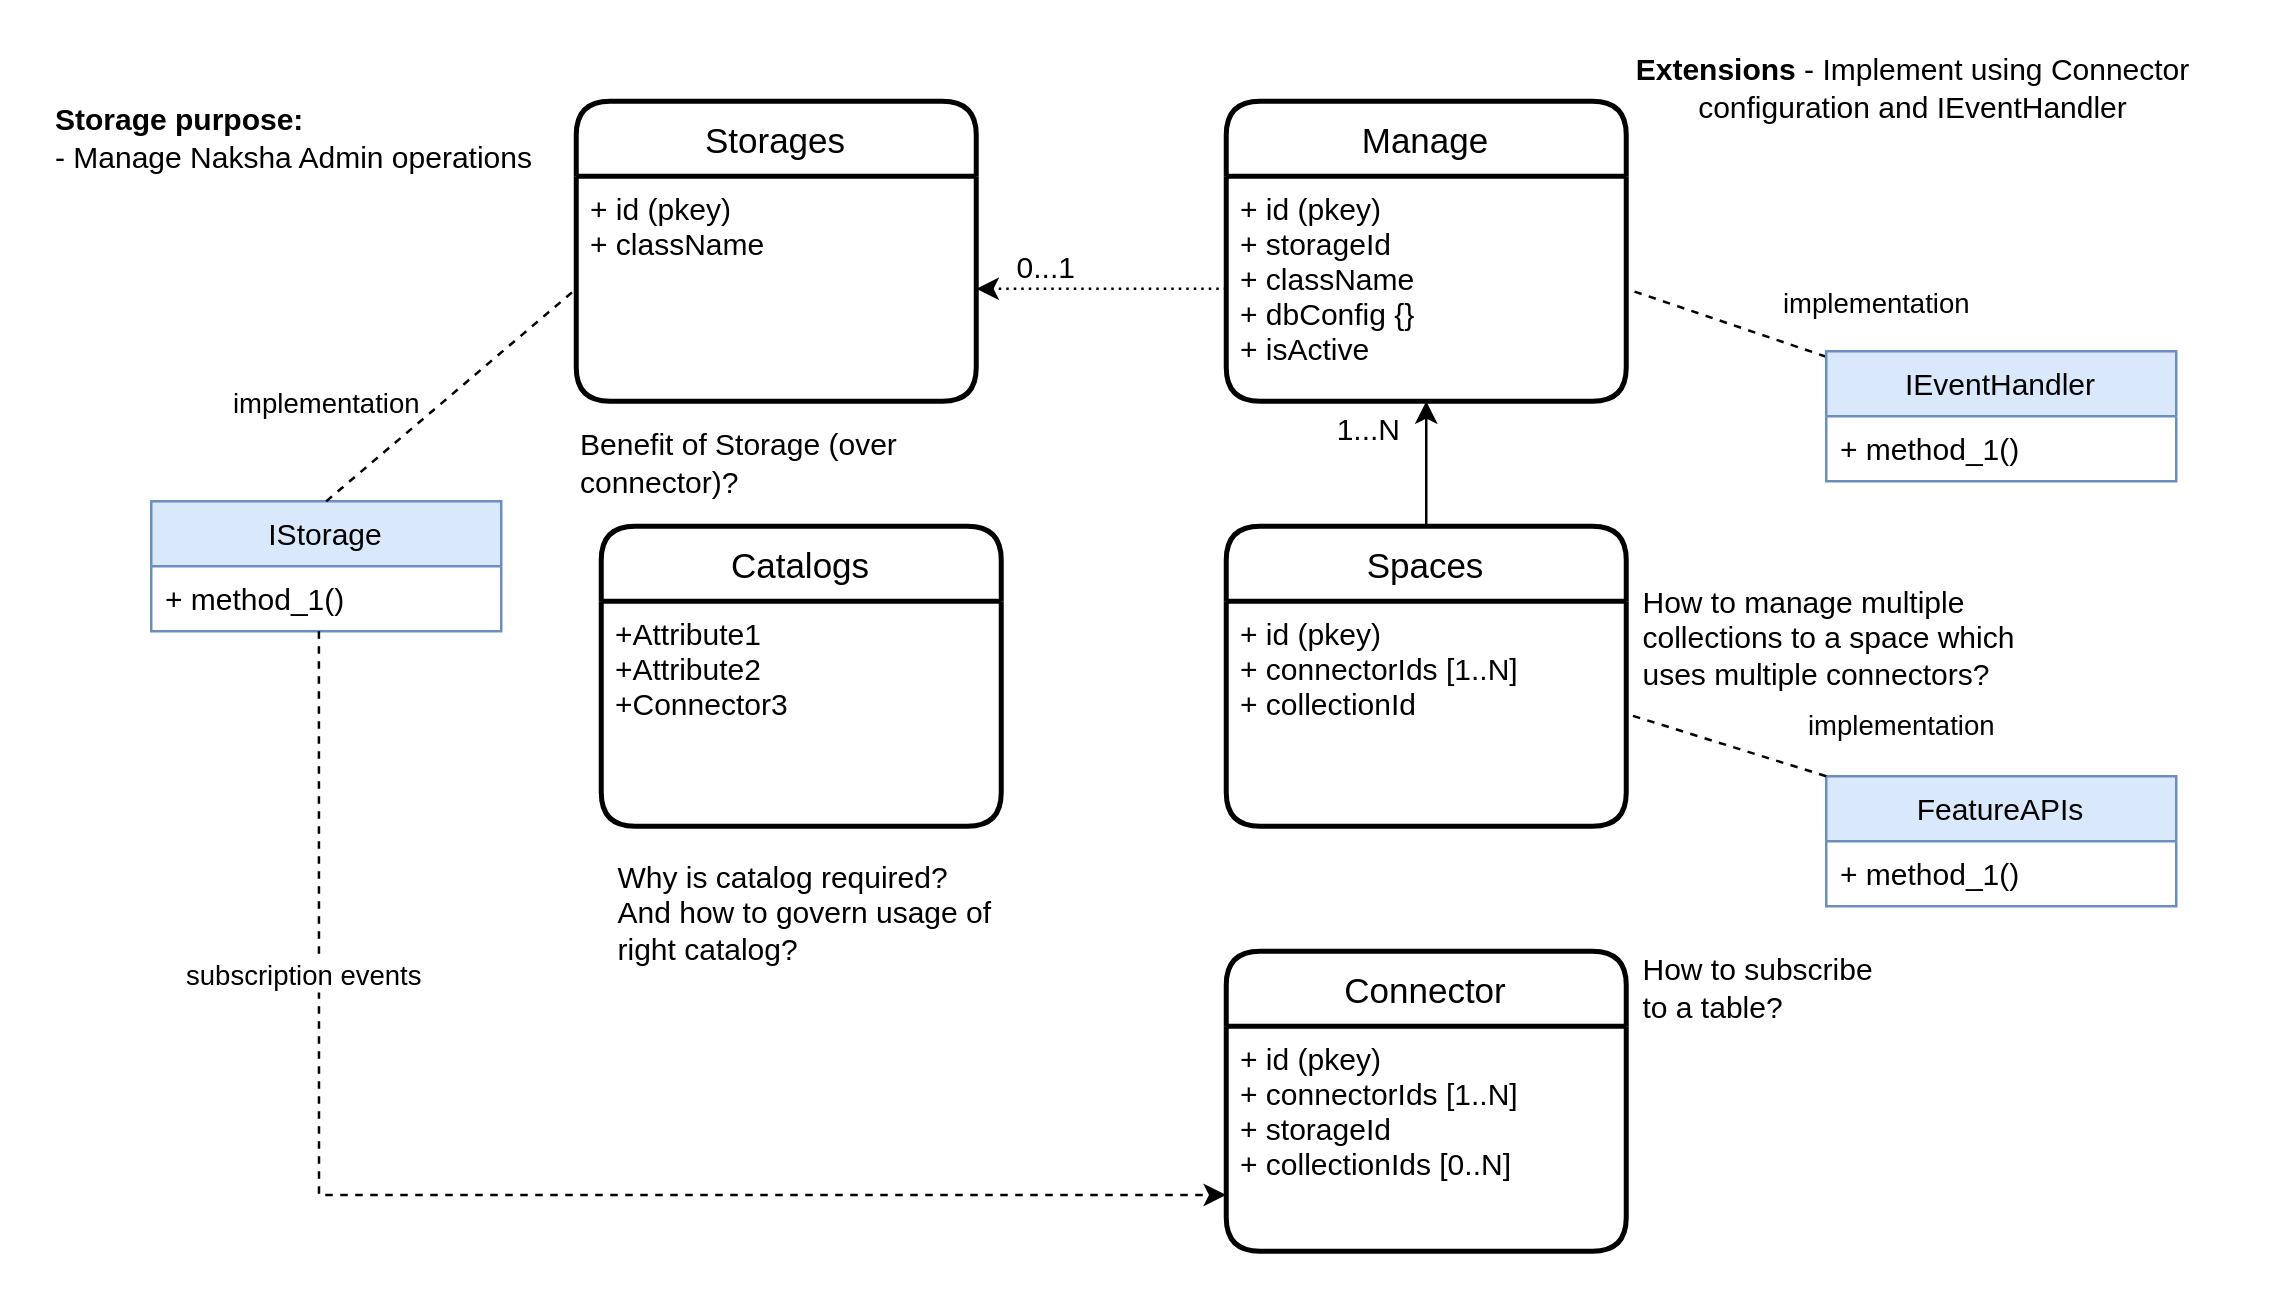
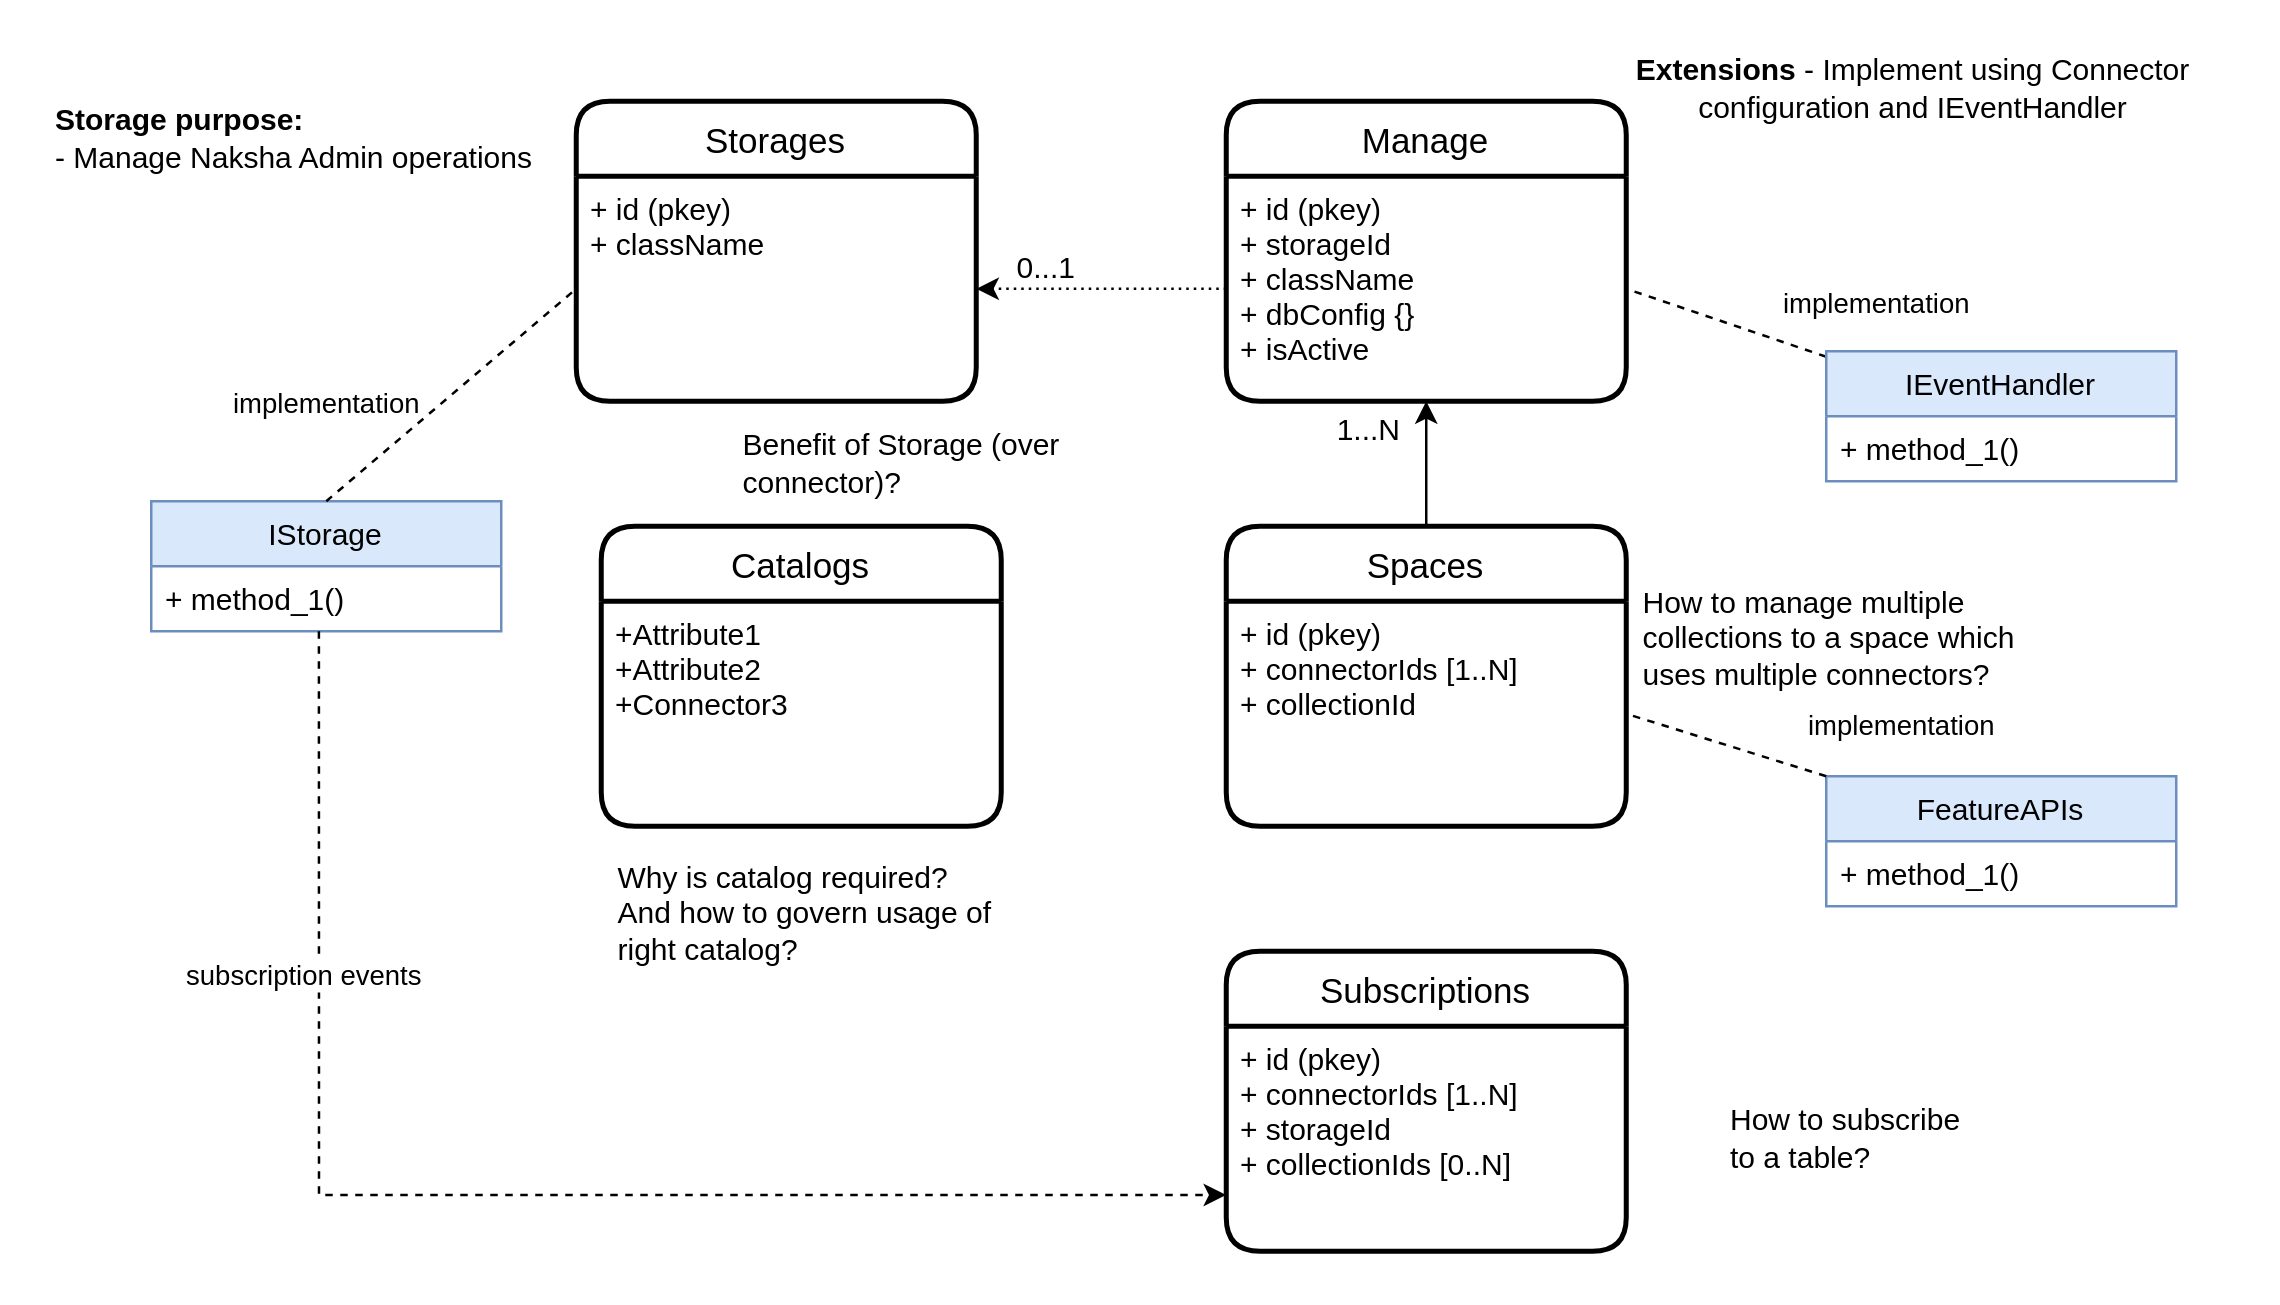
node "Benefit of Storage (over connector)?": moved (770, 464) -> (933, 464)
node "How to subscribe to a table?": moved (1758, 989) -> (1845, 1139)
node "Connector": label "Connector" -> "Subscriptions"
